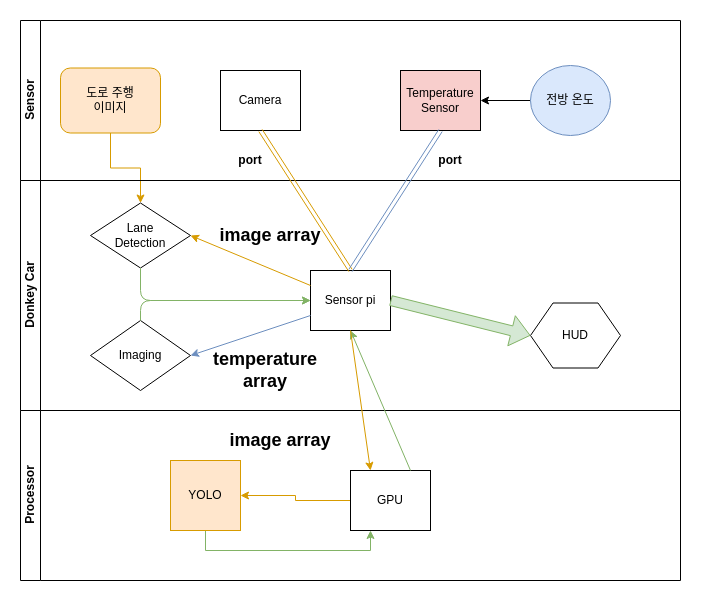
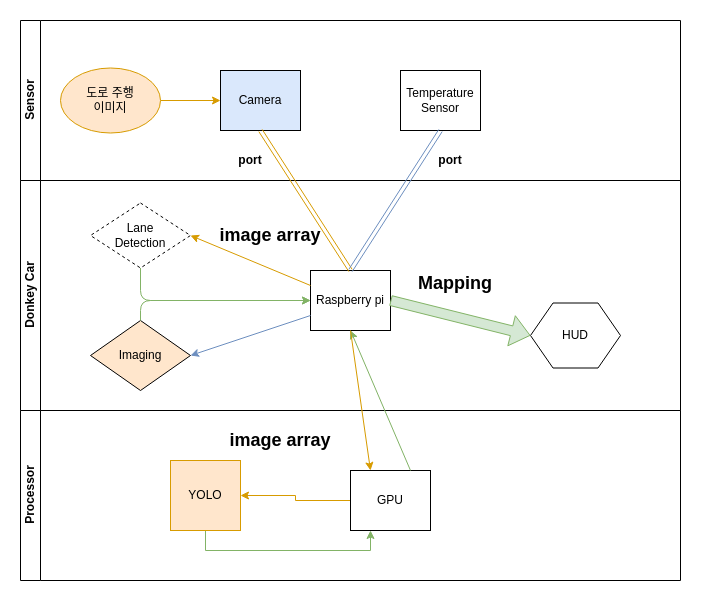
node "도로 주행 이미지": shape rounded rectangle -> ellipse
node "Camera": fillcolor #ffffff -> #dae8fc
node "Temperature Sensor": fillcolor #f8cecc -> #ffffff
edge "전방 온도" -> "Temperature Sensor": removed
node "전방 온도": removed
edge "도로 주행 이미지" -> "Lane Detection": now "도로 주행 이미지" -> "Camera"
node "Lane Detection": style solid -> dashed
node "Mapping": added
node "Sensor pi": label "Sensor pi" -> "Raspberry pi"
node "Imaging": fillcolor #ffffff -> #ffe6cc
node "temperature array": removed
